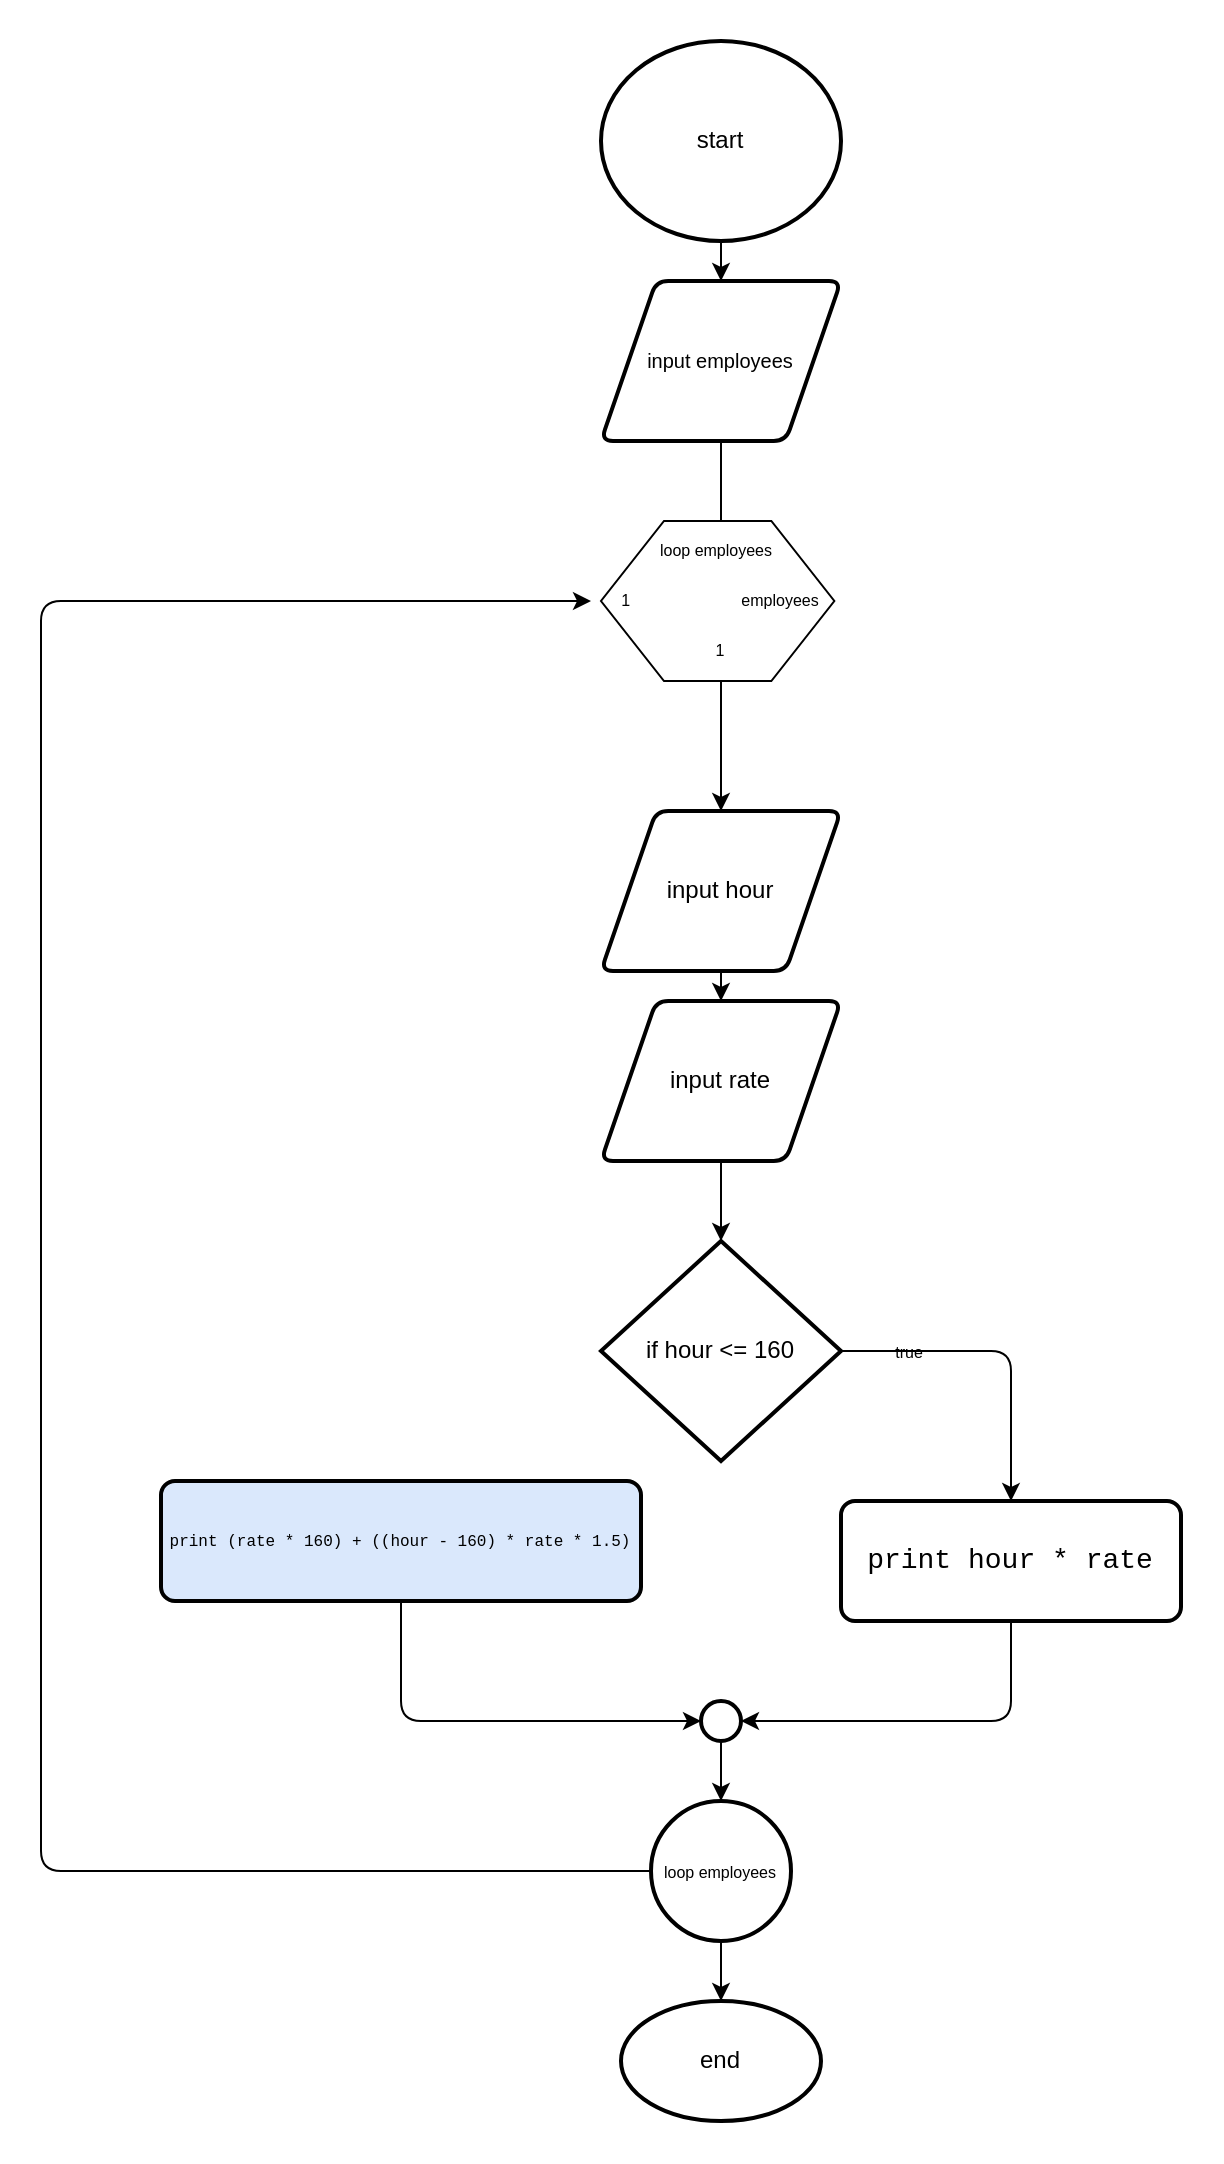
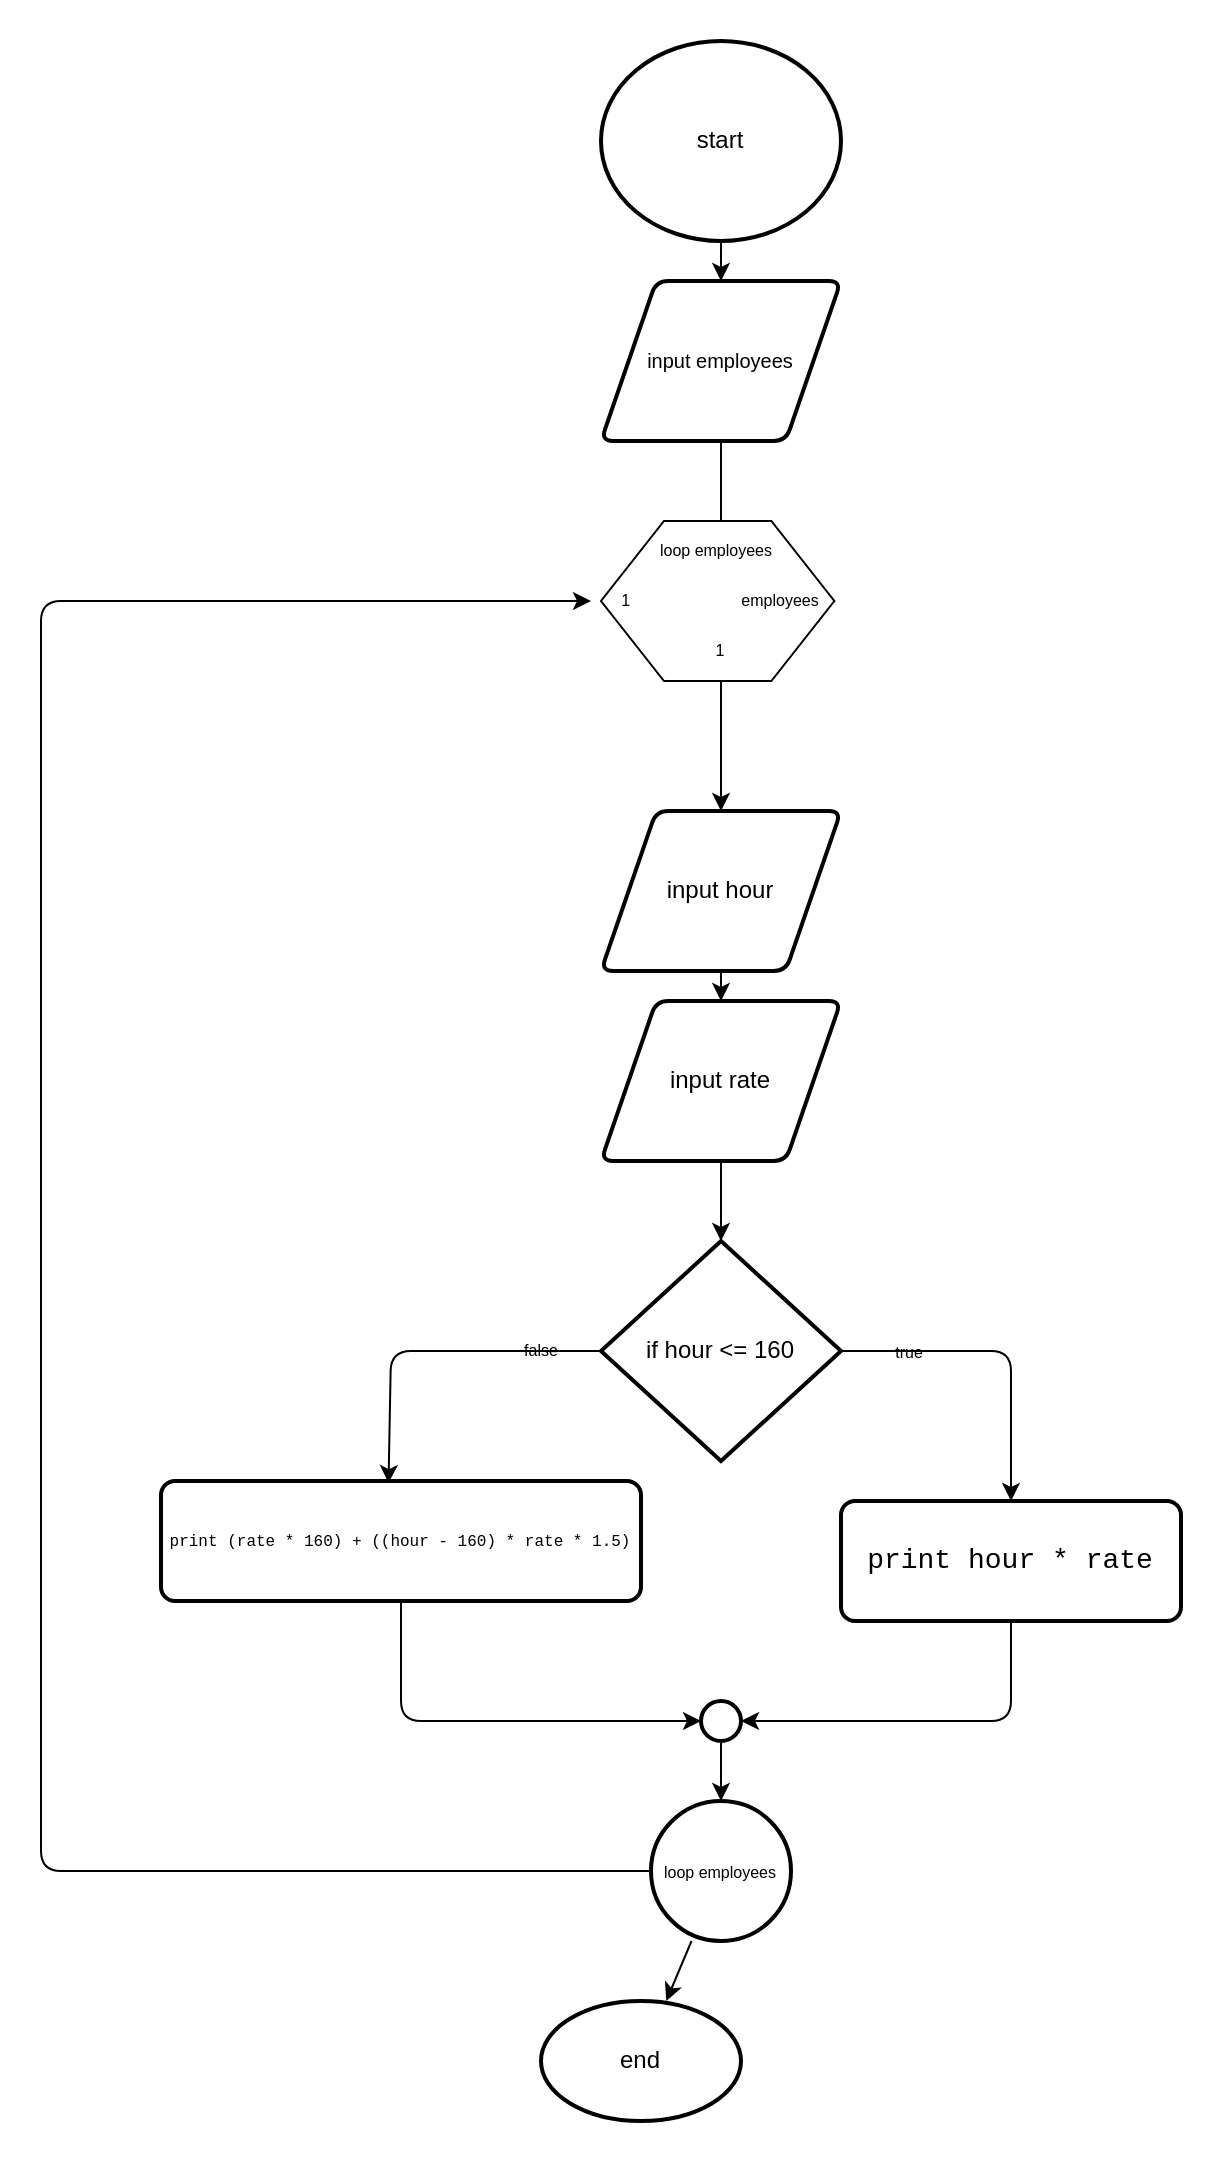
edge "if hour <= 160" -> "print (rate * 160) + ((hour - 160) * rate * 1.5)": added, label "false"
node "print (rate * 160) + ((hour - 160) * rate * 1.5)": fillcolor #dae8fc -> #ffffff
node "end": moved (721, 2061) -> (641, 2061)
